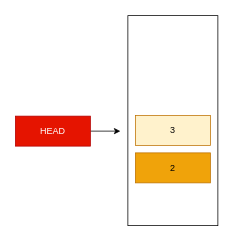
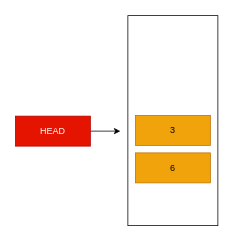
node "3": fillcolor #fff2cc -> #f0a30a
node "2": label "2" -> "6"
